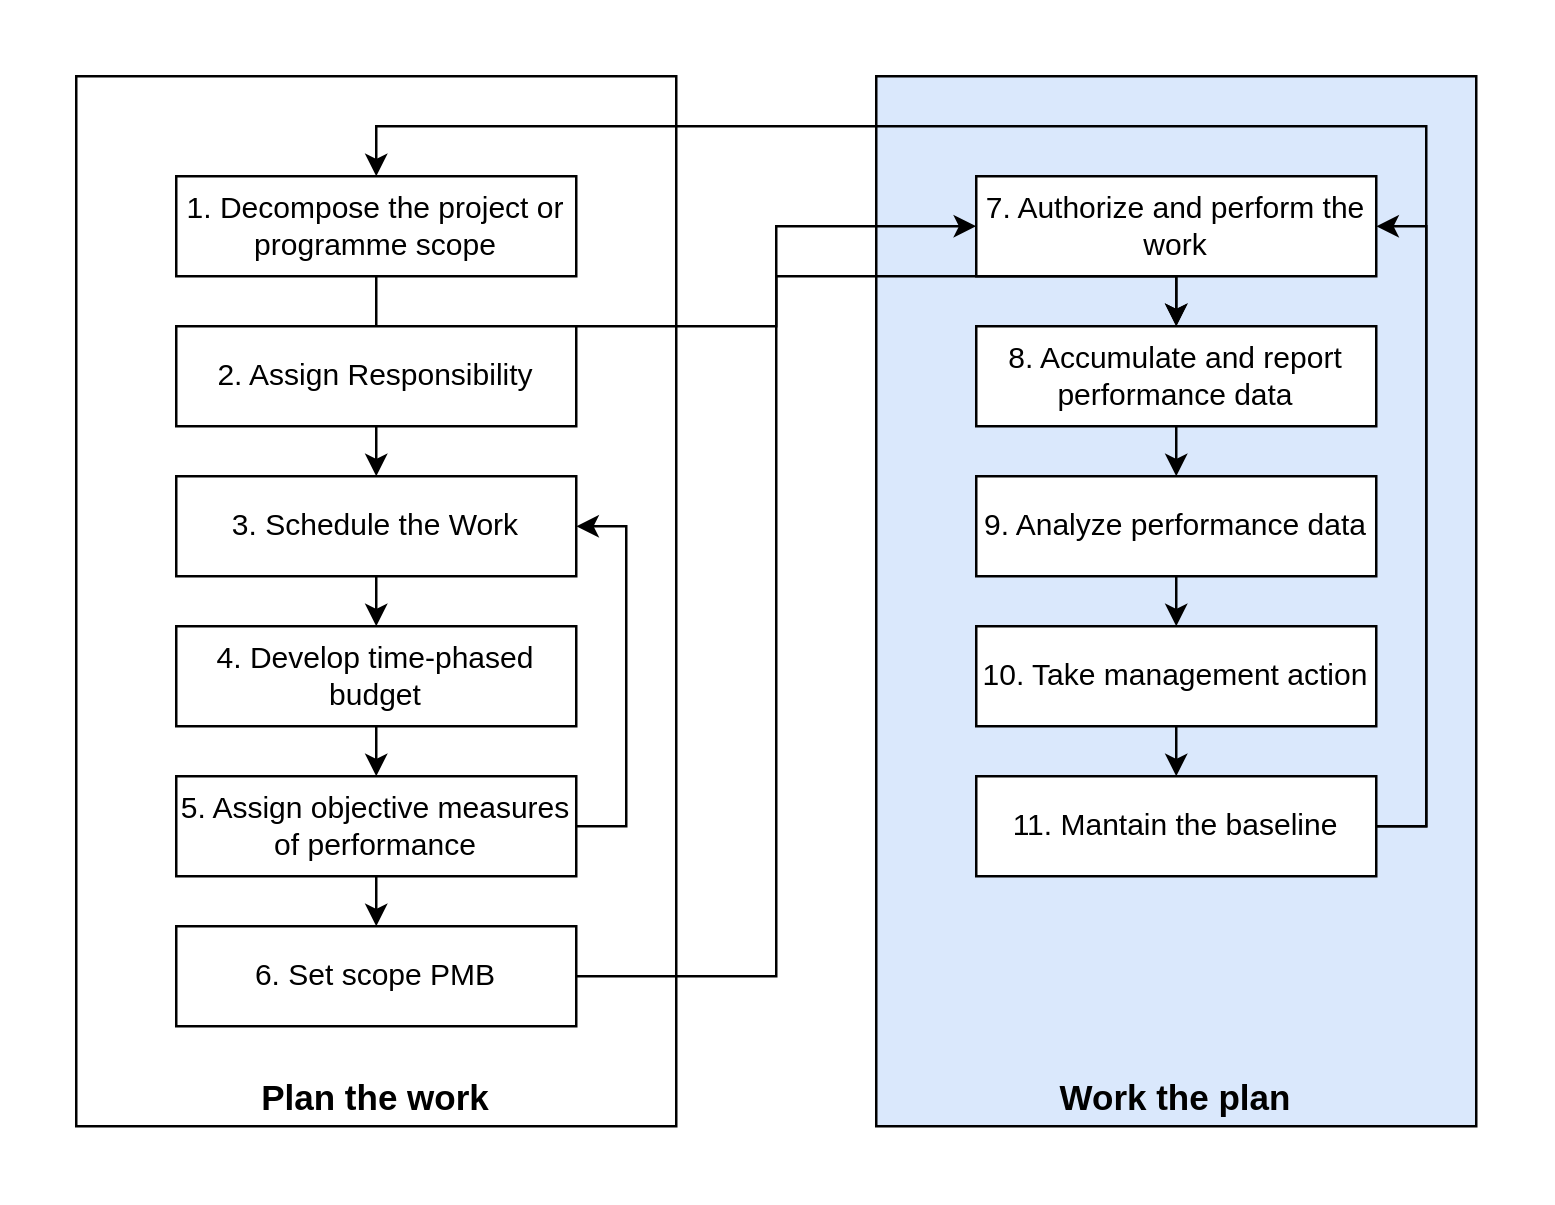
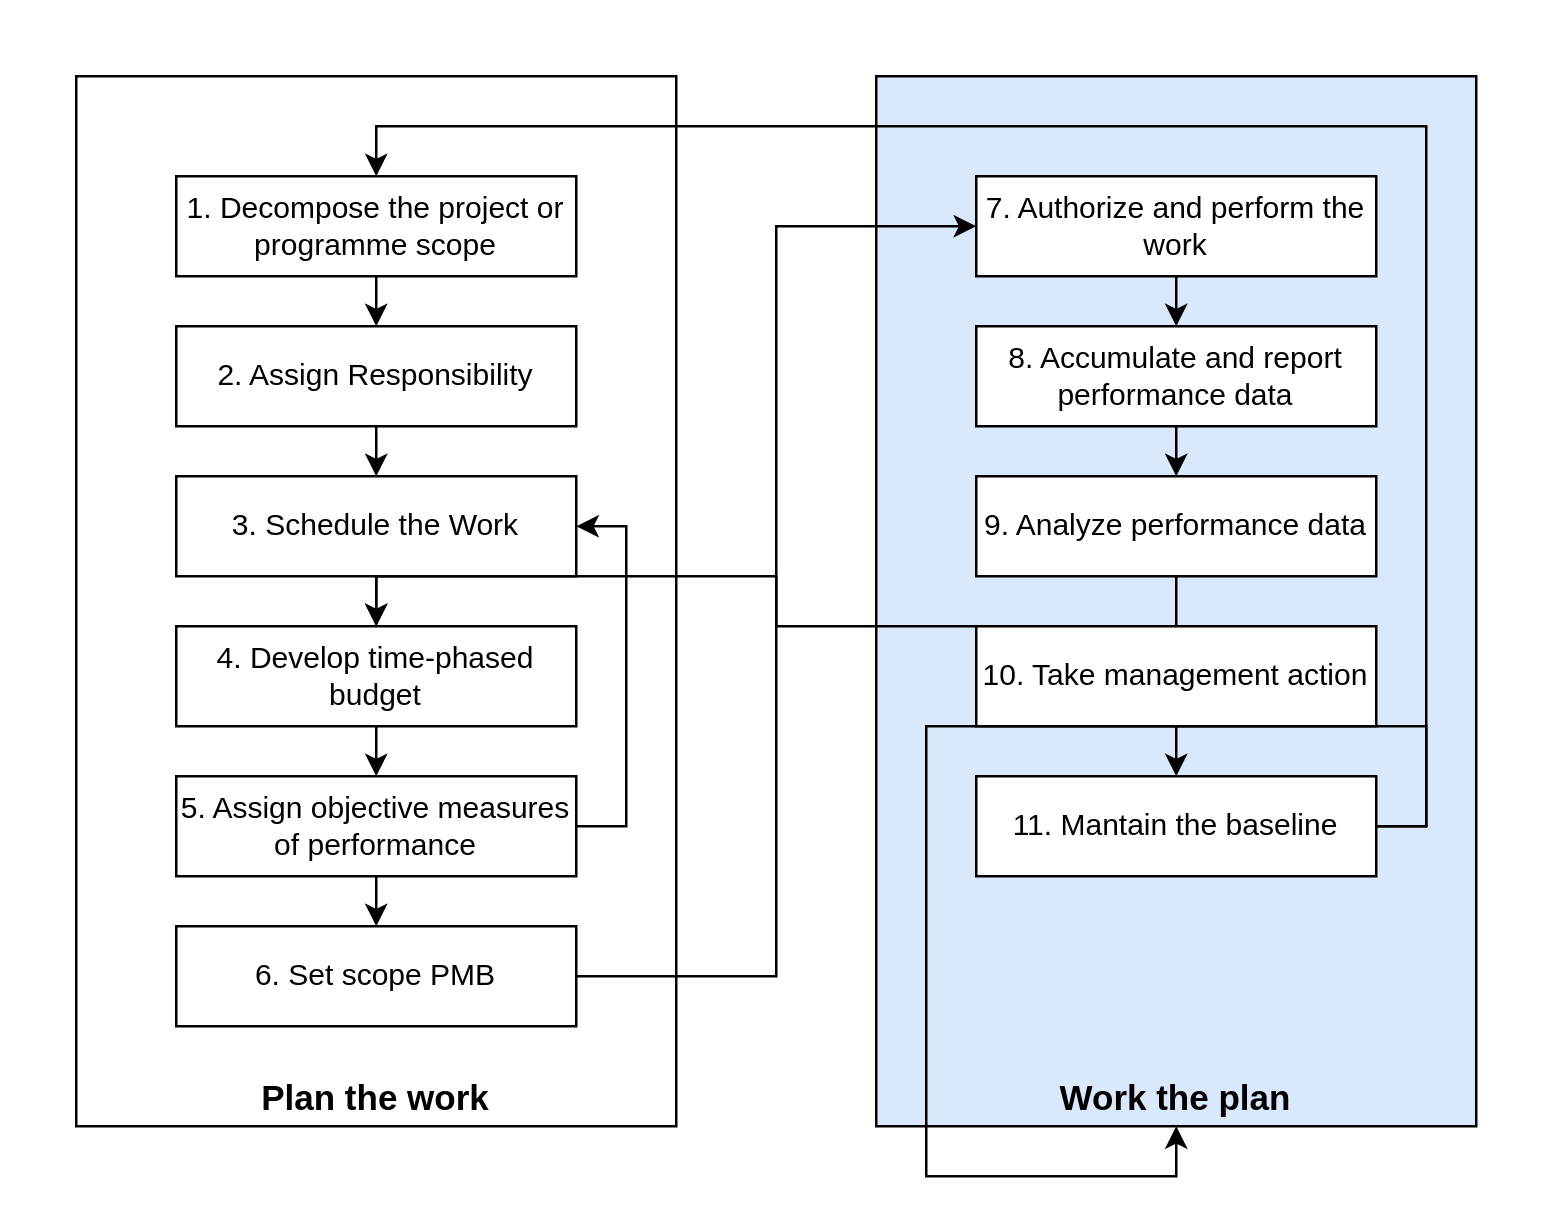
edge "11. Mantain the baseline" -> "7. Authorize and perform the work": now "11. Mantain the baseline" -> "Work the plan"
edge "1. Decompose the project or programme scope" -> "8. Accumulate and report performance data": now "1. Decompose the project or programme scope" -> "2. Assign Responsibility"
edge "9. Analyze performance data" -> "10. Take management action": now "9. Analyze performance data" -> "4. Develop time-phased budget"
